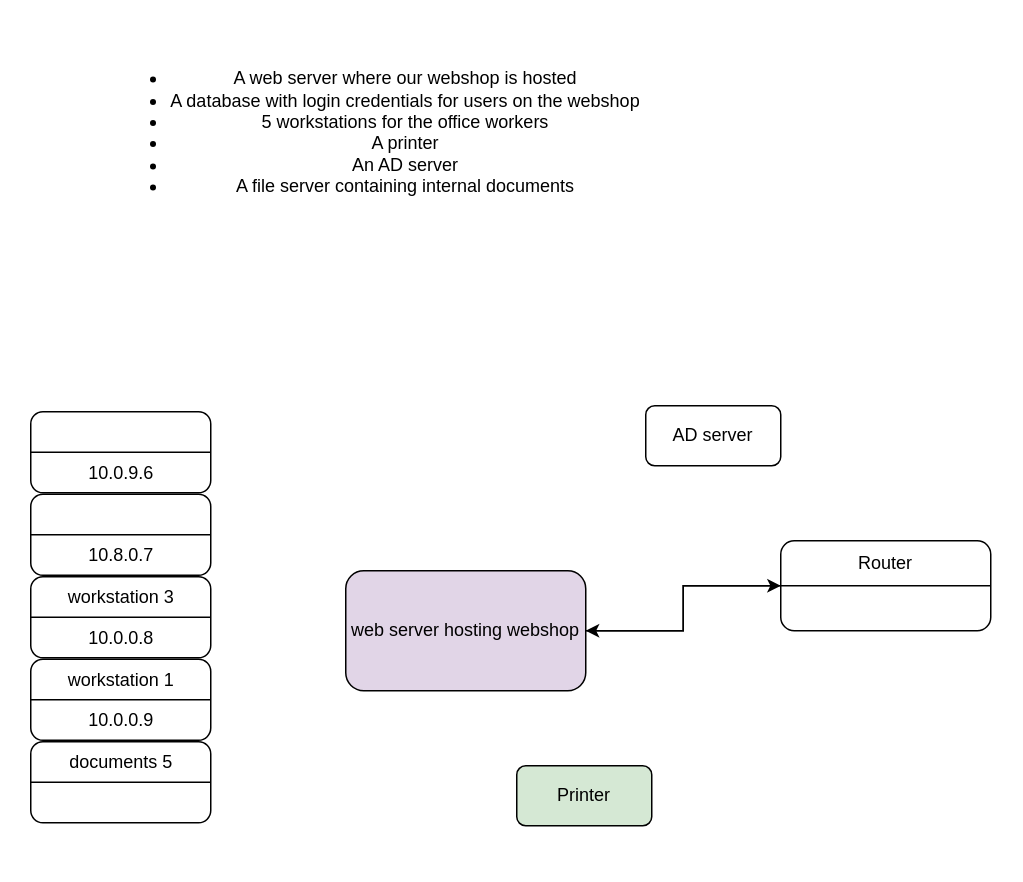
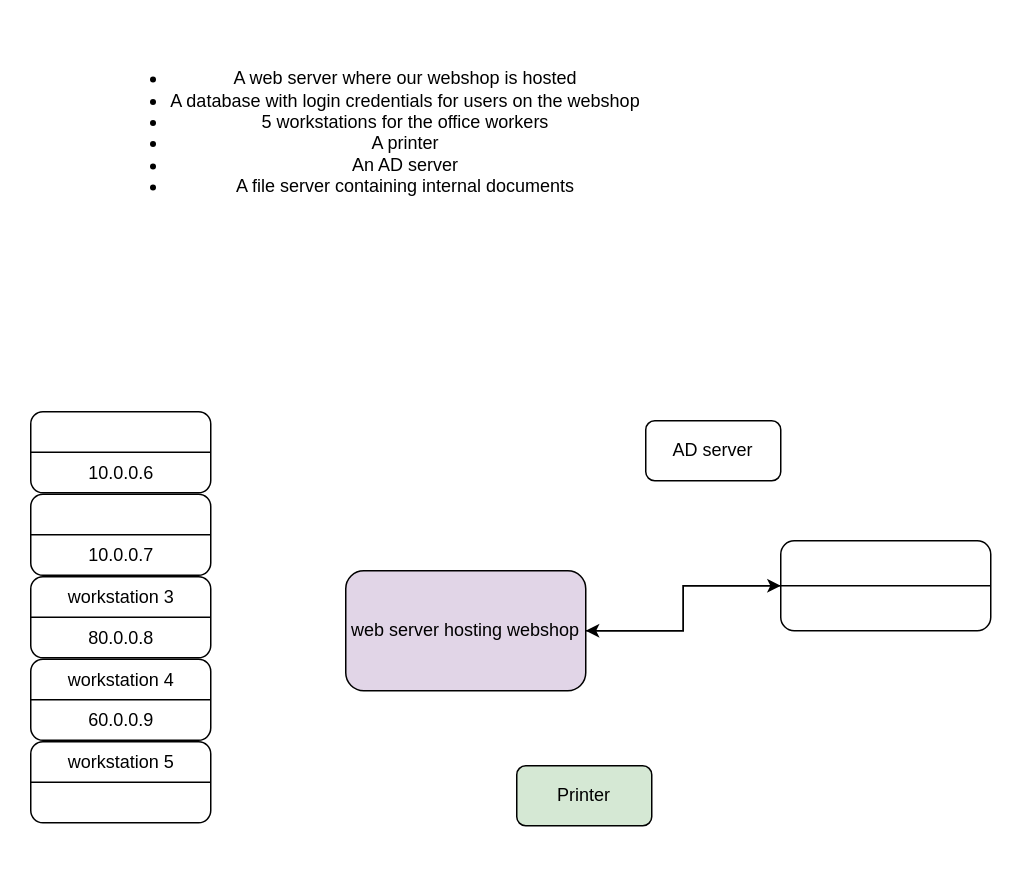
node "AD server": moved (713, 436) -> (713, 451)
node "10.0.9.6": label "10.0.9.6" -> "10.0.0.6"
node "10.8.0.7": label "10.8.0.7" -> "10.0.0.7"
node "Router": removed
node "10.0.0.8": label "10.0.0.8" -> "80.0.0.8"
node "workstation 1": label "workstation 1" -> "workstation 4"
node "10.0.0.9": label "10.0.0.9" -> "60.0.0.9"
node "documents 5": label "documents 5" -> "workstation 5"
